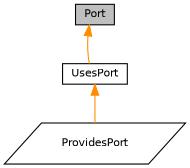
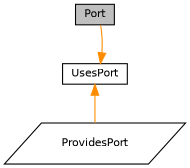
edge "UsesPort" -> "Port": reversed
